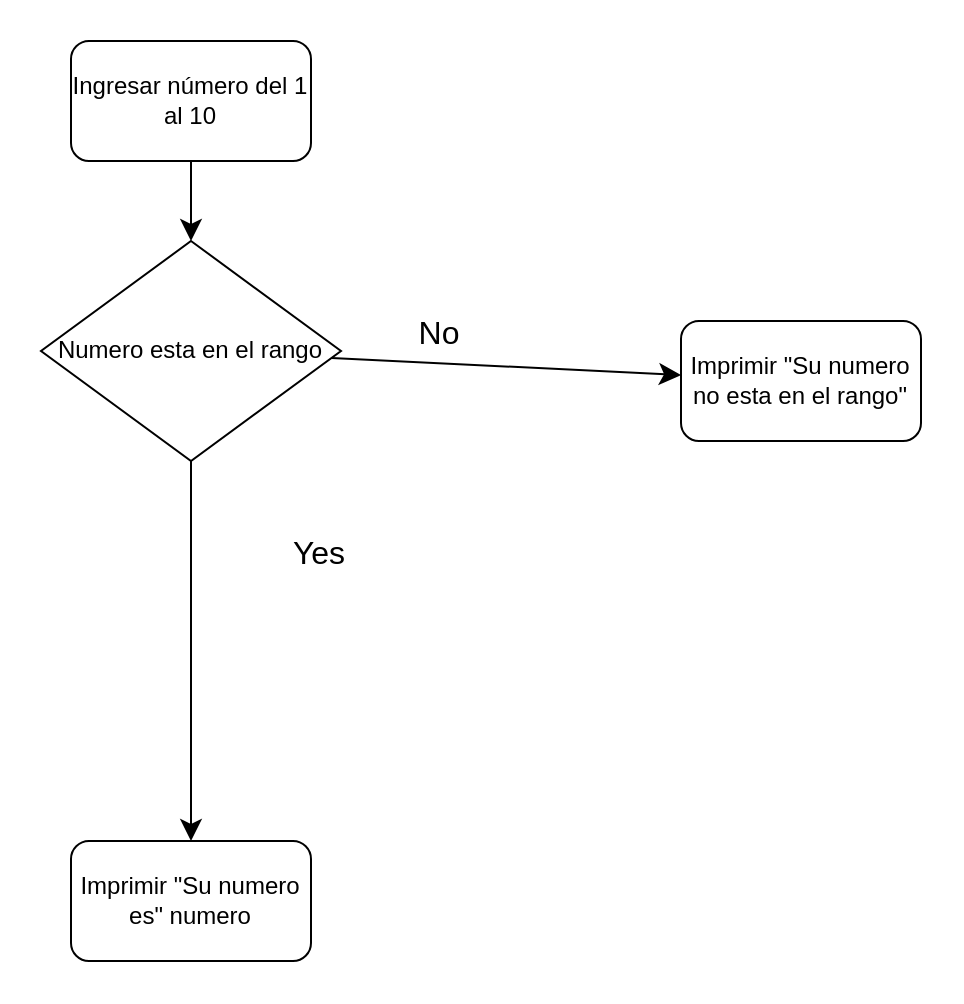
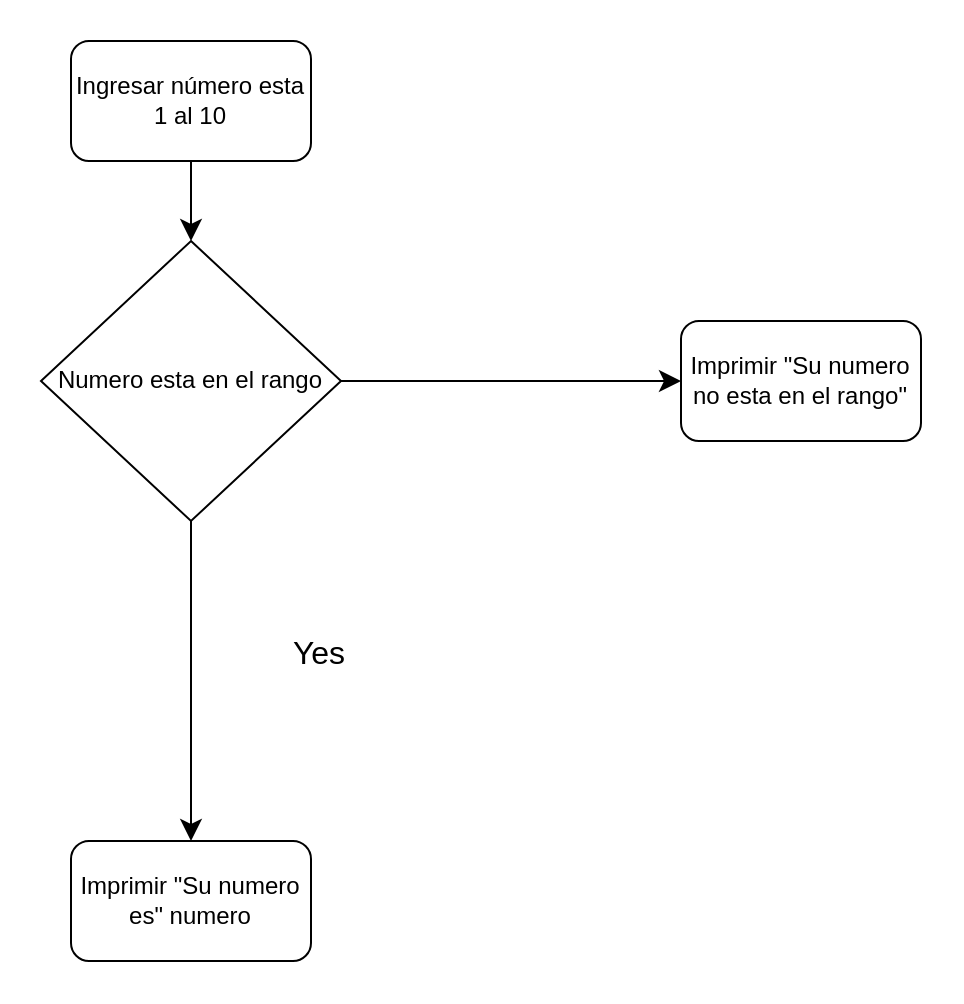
node "Ingresar número del 1 al 10": label "Ingresar número del 1 al 10" -> "Ingresar número esta 1 al 10"
node "No": removed
node "Numero esta en el rango": size 300x220 -> 300x280
node "Yes": moved (319, 553) -> (319, 653)
